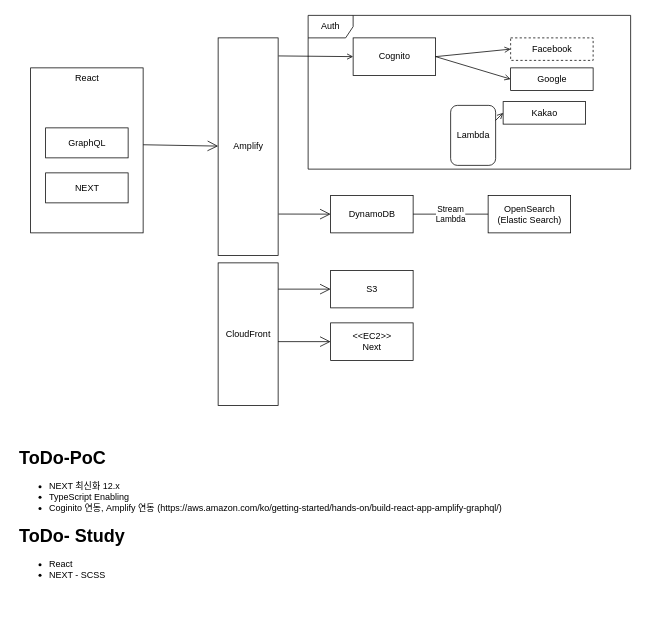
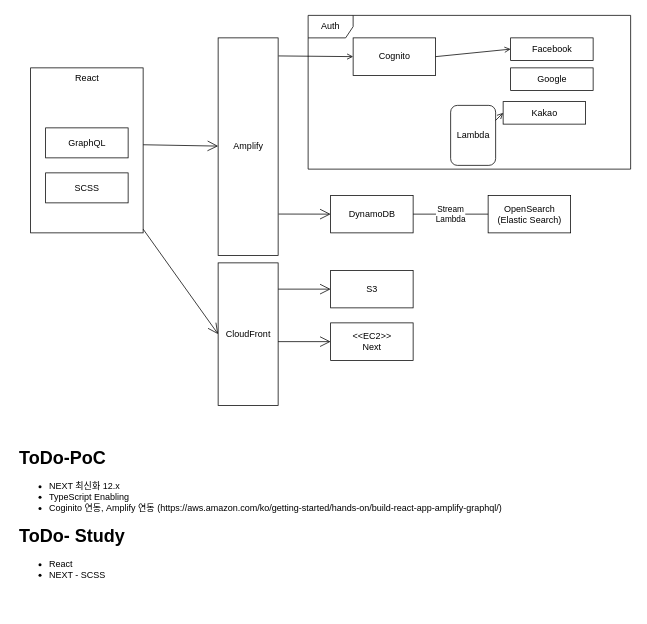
node "Facebook": style dashed -> solid
edge "Cognito" -> "Google": removed
node "NEXT": label "NEXT" -> "SCSS"
edge "React" -> "CloudFront": added
